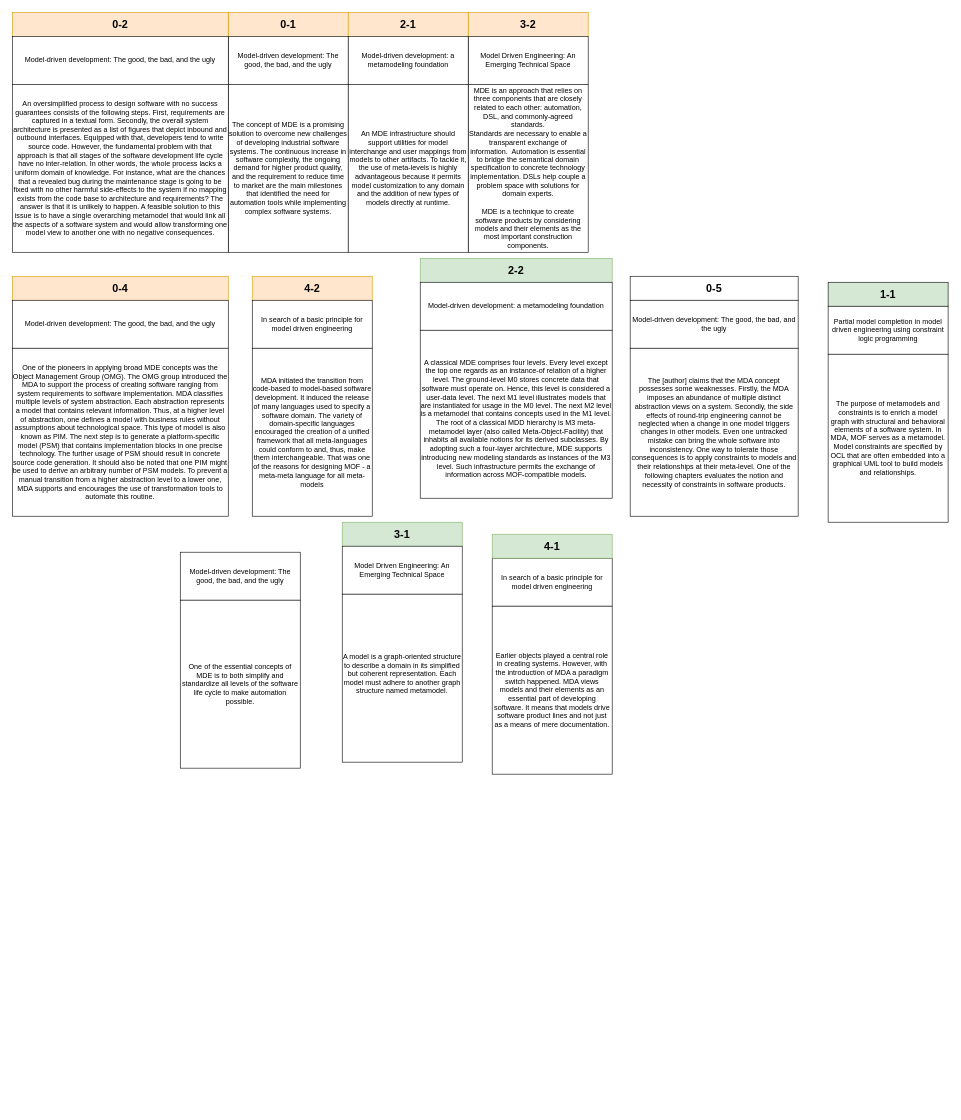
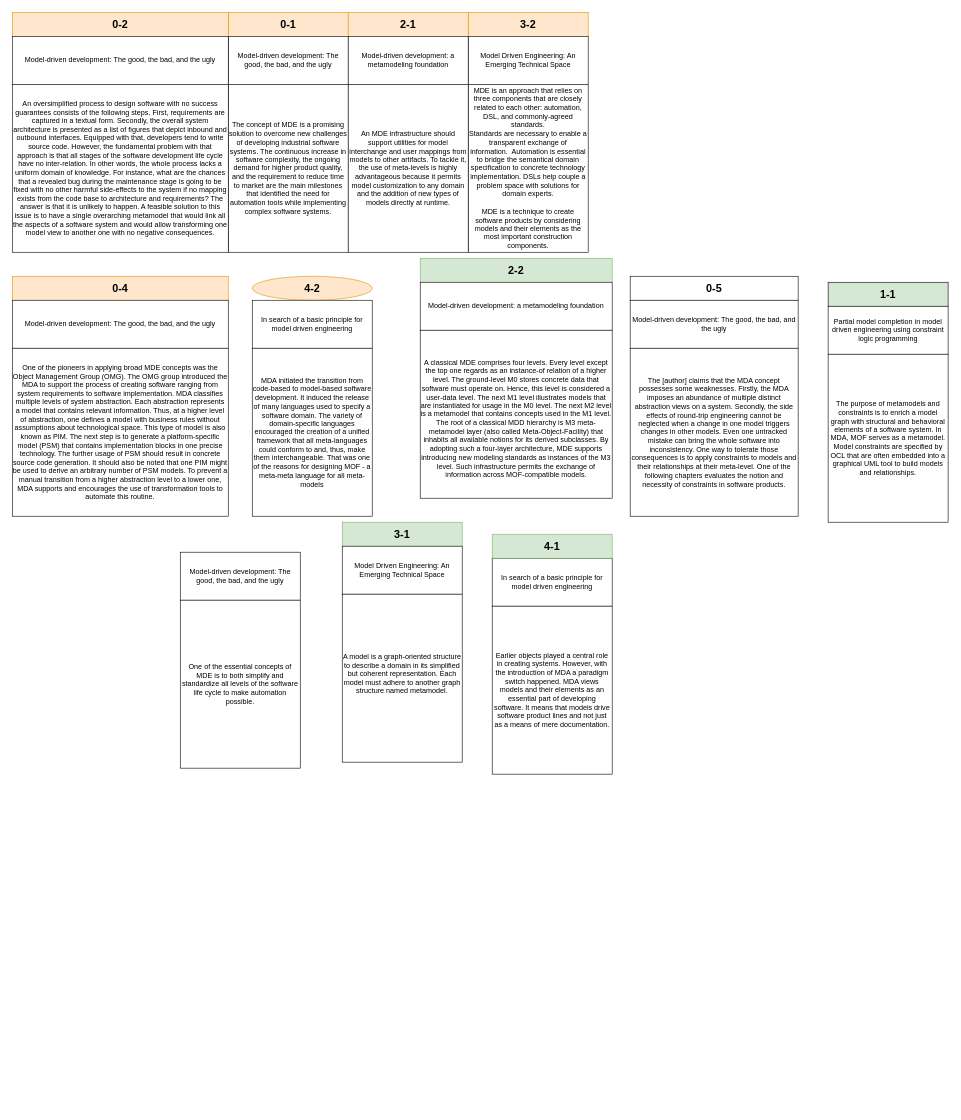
node "4-2": shape rectangle -> ellipse
